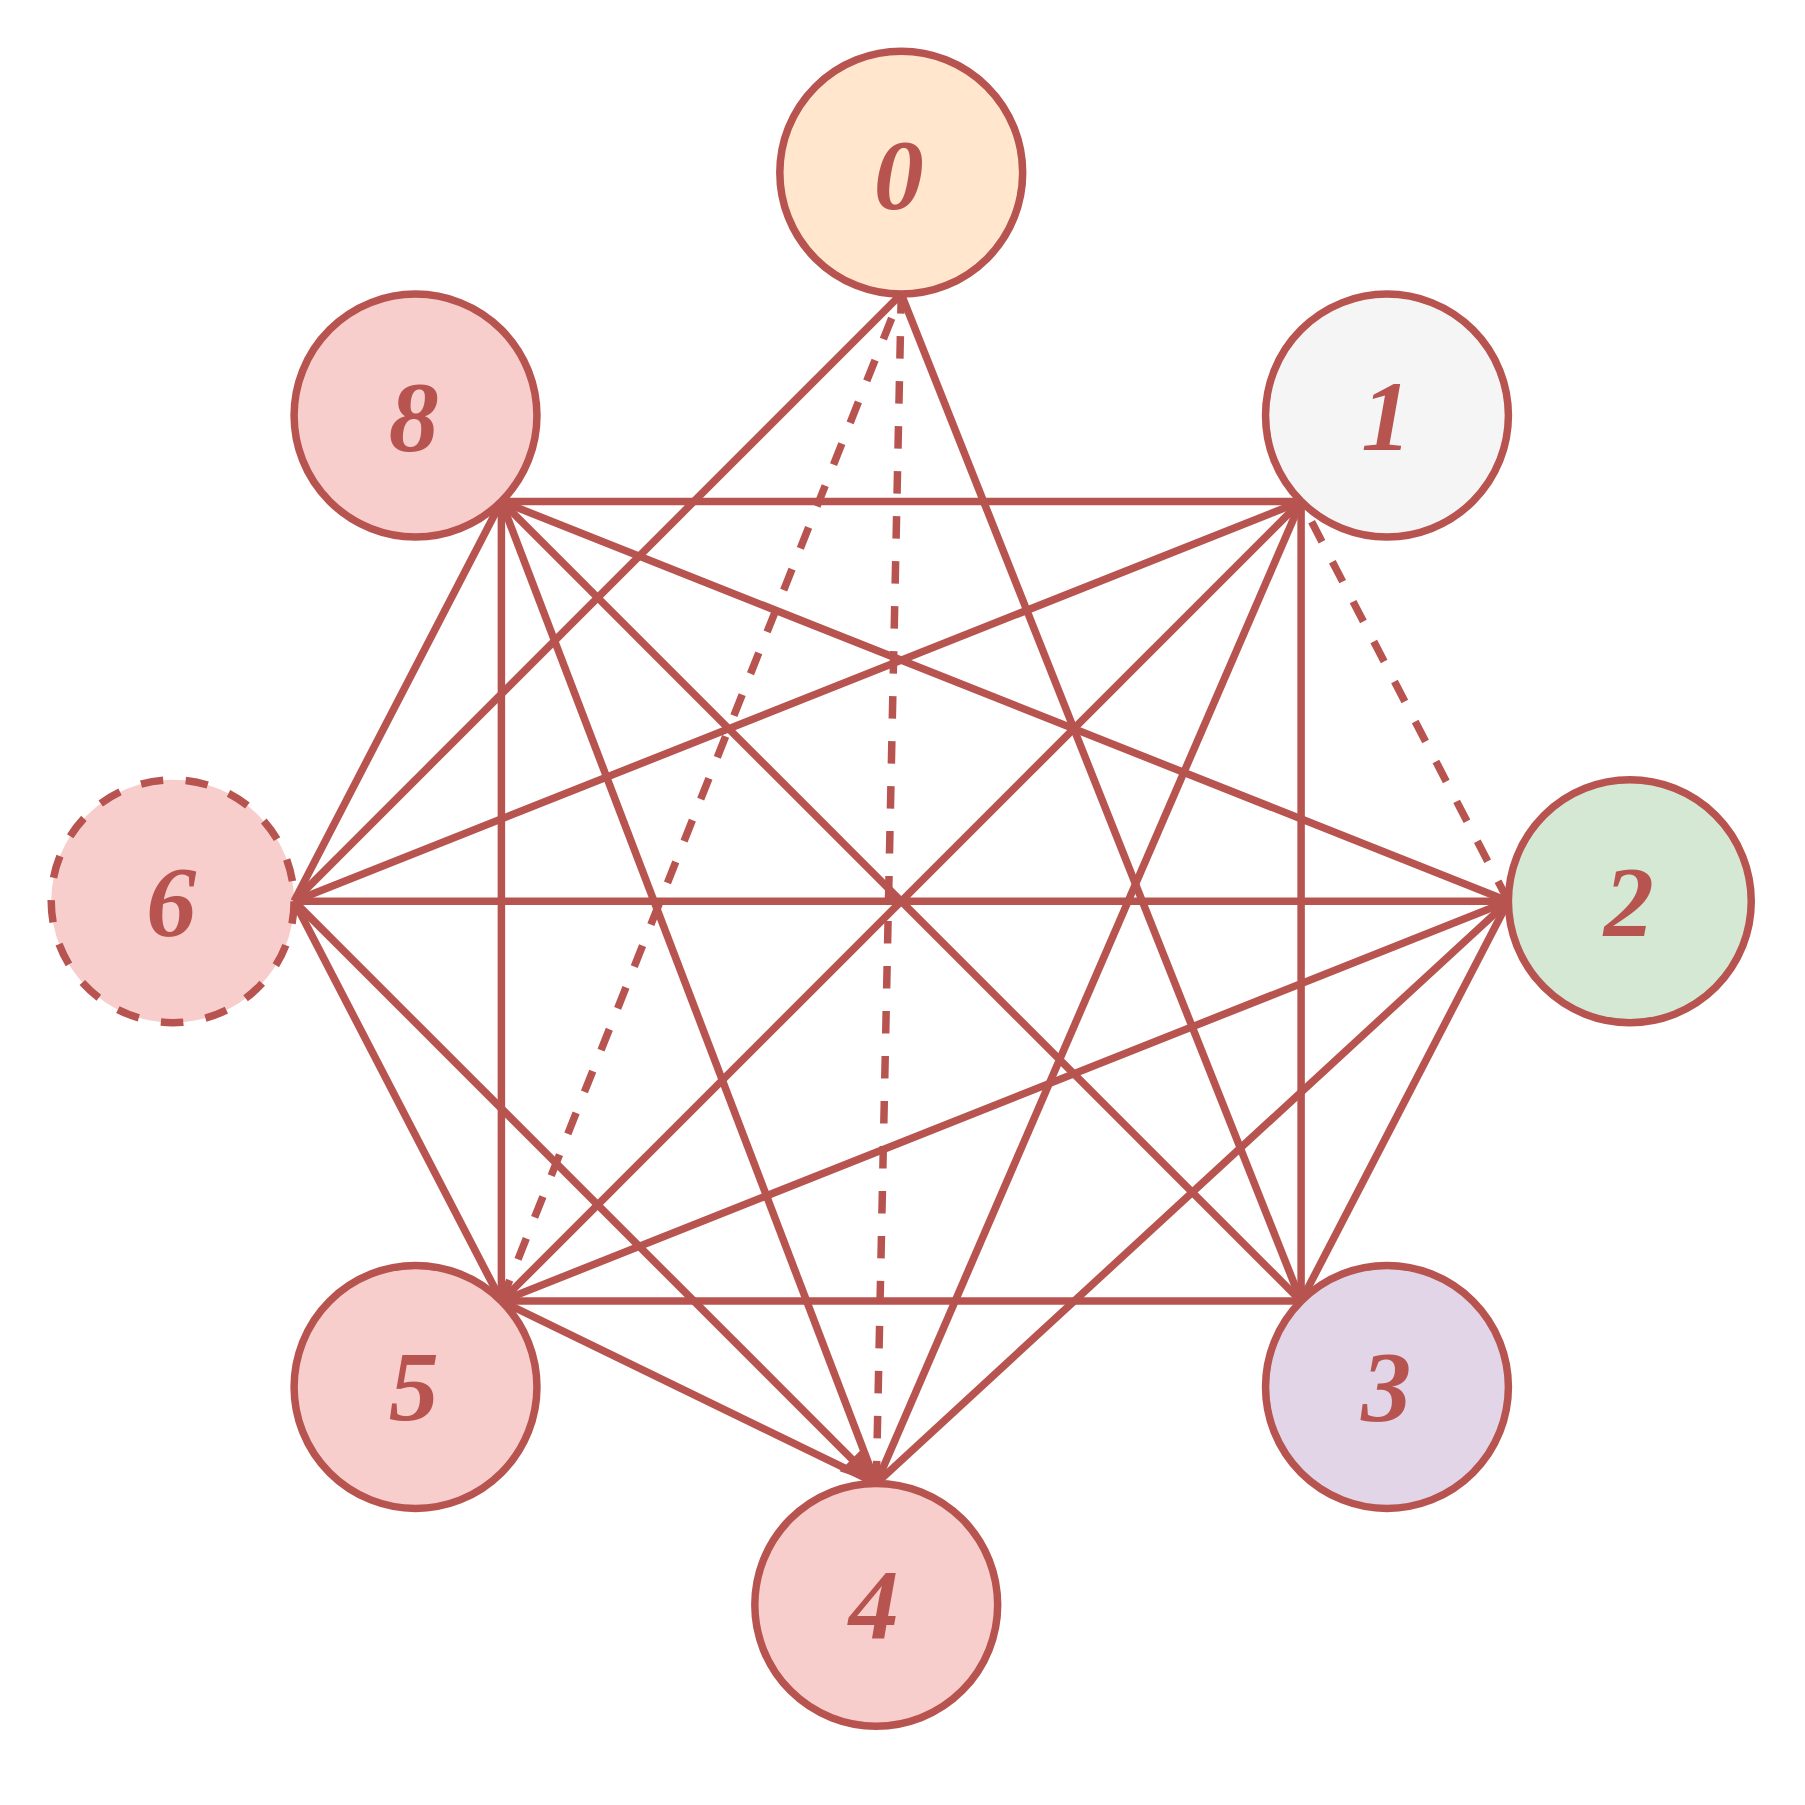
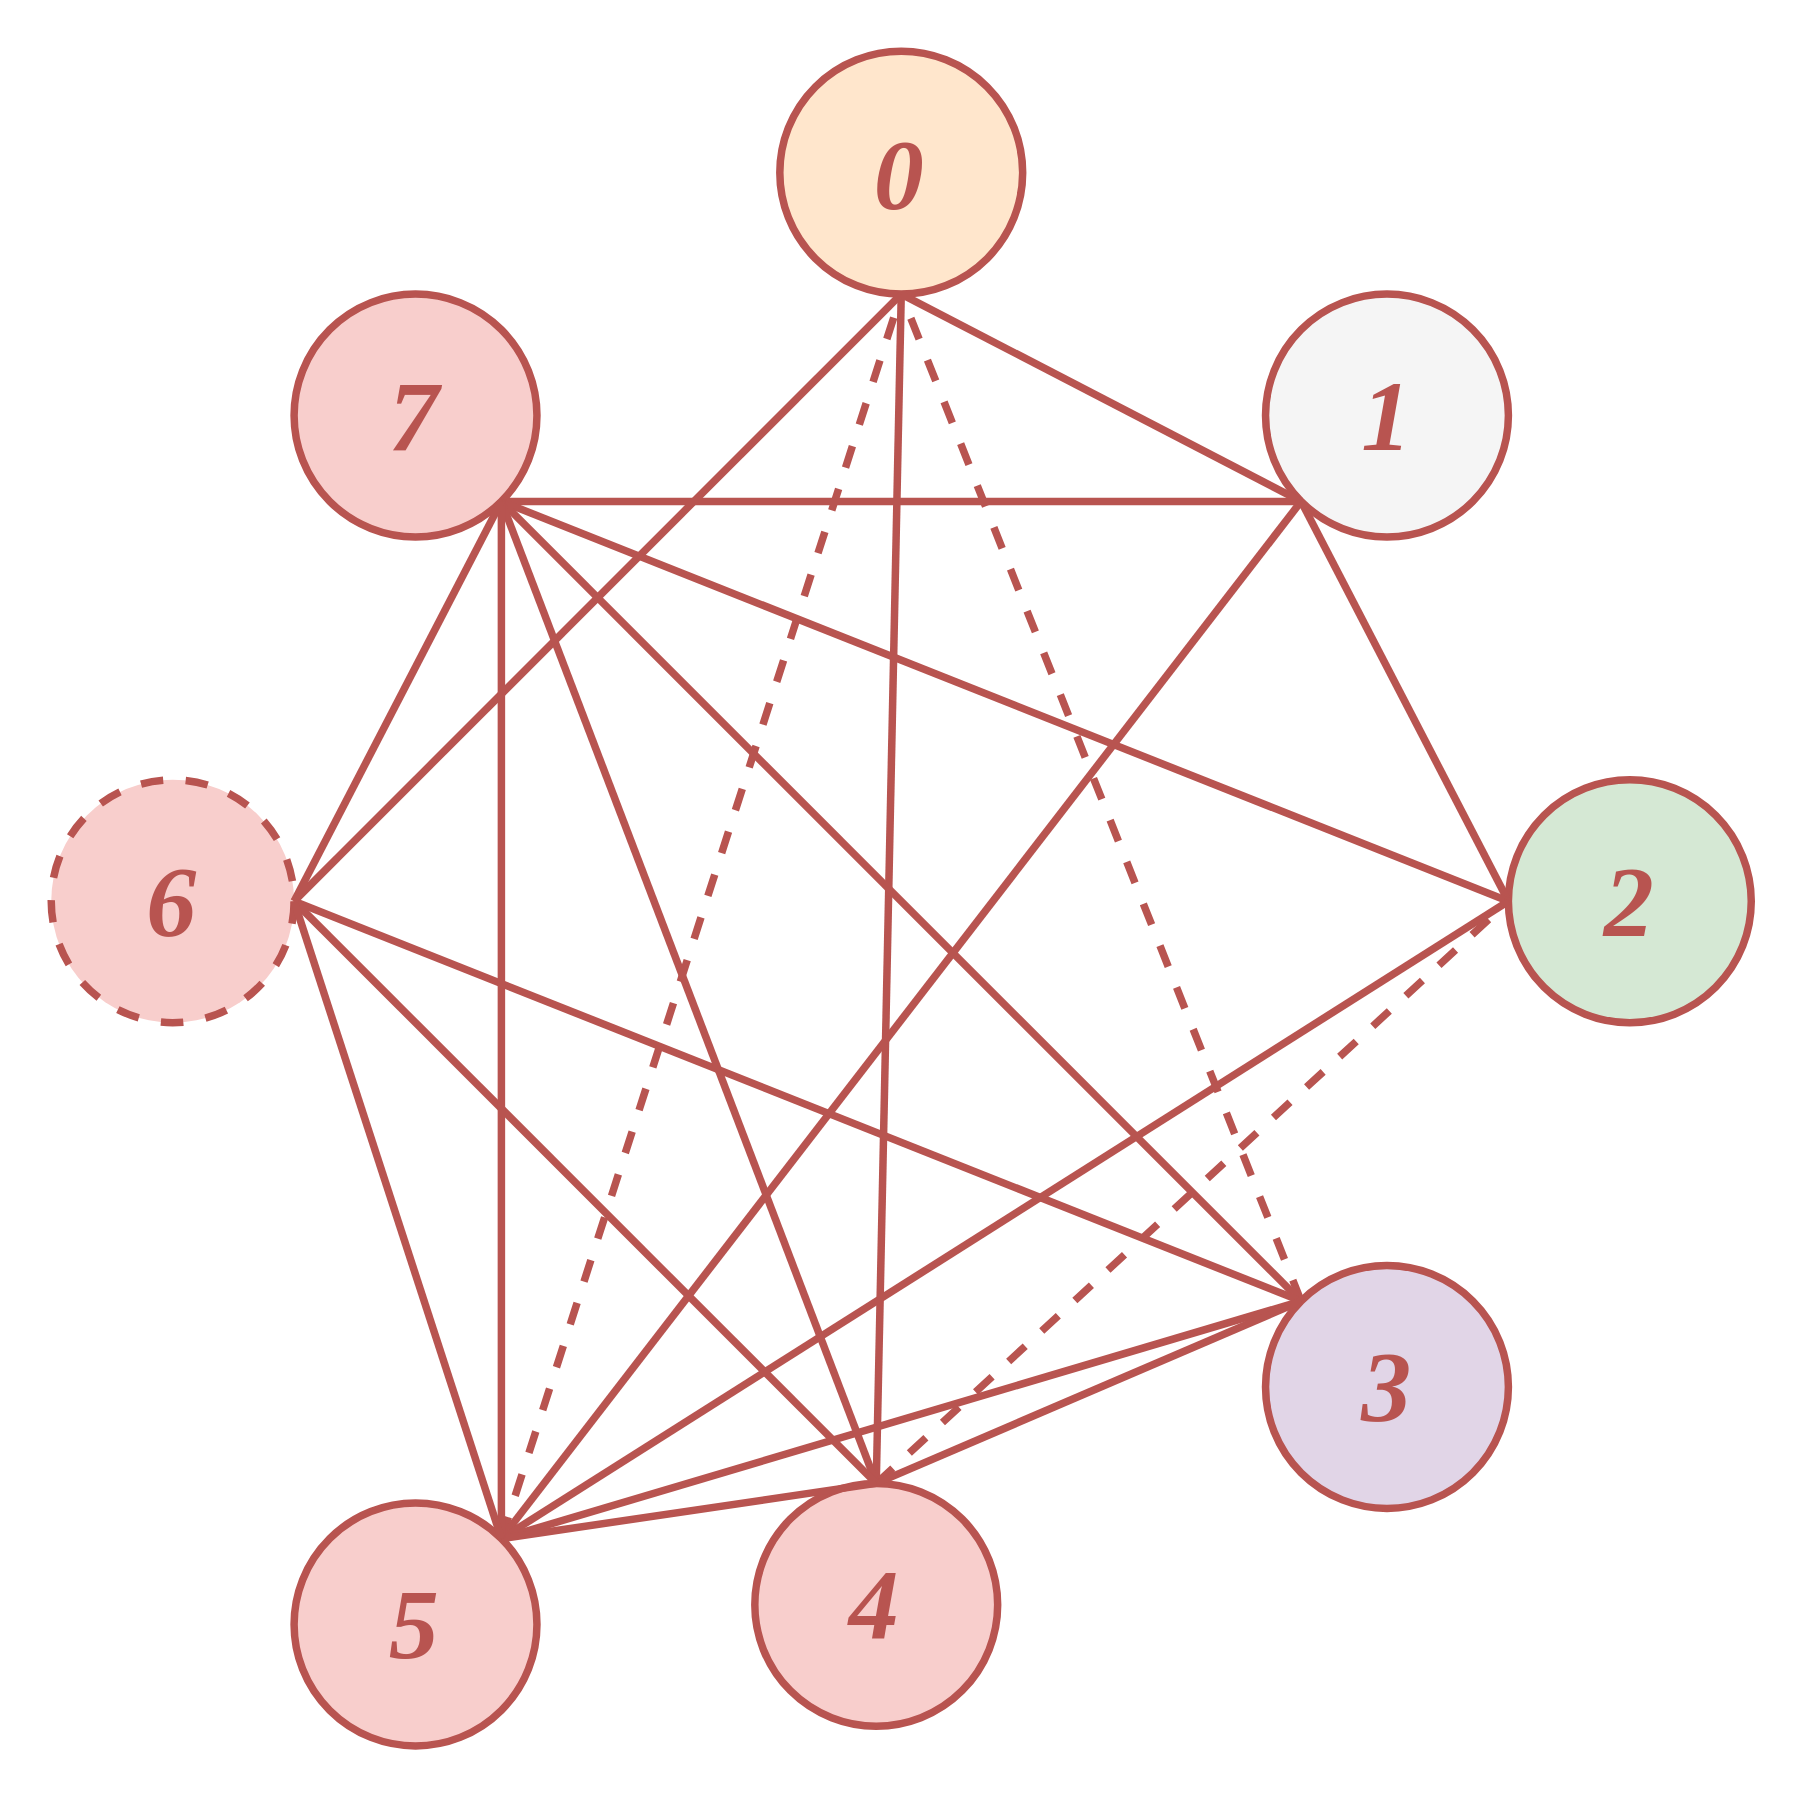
edge "0" -- "1": added
node "8": label "8" -> "7"
edge "1" -- "6": removed
edge "1" -- "4": removed
edge "1" -- "3": removed
edge "1" -- "2": style dashed -> solid
edge "6" -- "2": removed
edge "6" -- "3": added
edge "2" -- "3": removed
edge "0" -- "3": style solid -> dashed
node "5": moved (416, 1387) -> (416, 1624)
edge "3" -- "4": added
edge "0" -- "4": style dashed -> solid
edge "6" -> "4": arrowhead block -> none
edge "2" -- "4": style solid -> dashed
